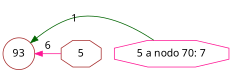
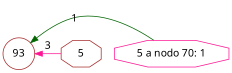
edge "5" -> "93": label "6" -> "3"
node "5 a nodo 70: 7": label "5 a nodo 70: 7" -> "5 a nodo 70: 1"
